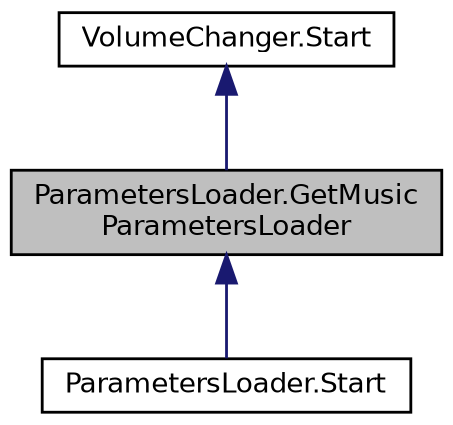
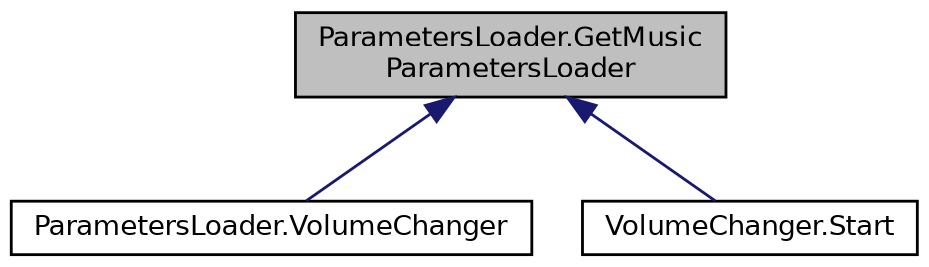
edge "ParametersLoader.GetMusic ParametersLoader" -> "VolumeChanger.Start": reversed
node "ParametersLoader.Start": label "ParametersLoader.Start" -> "ParametersLoader.VolumeChanger"
